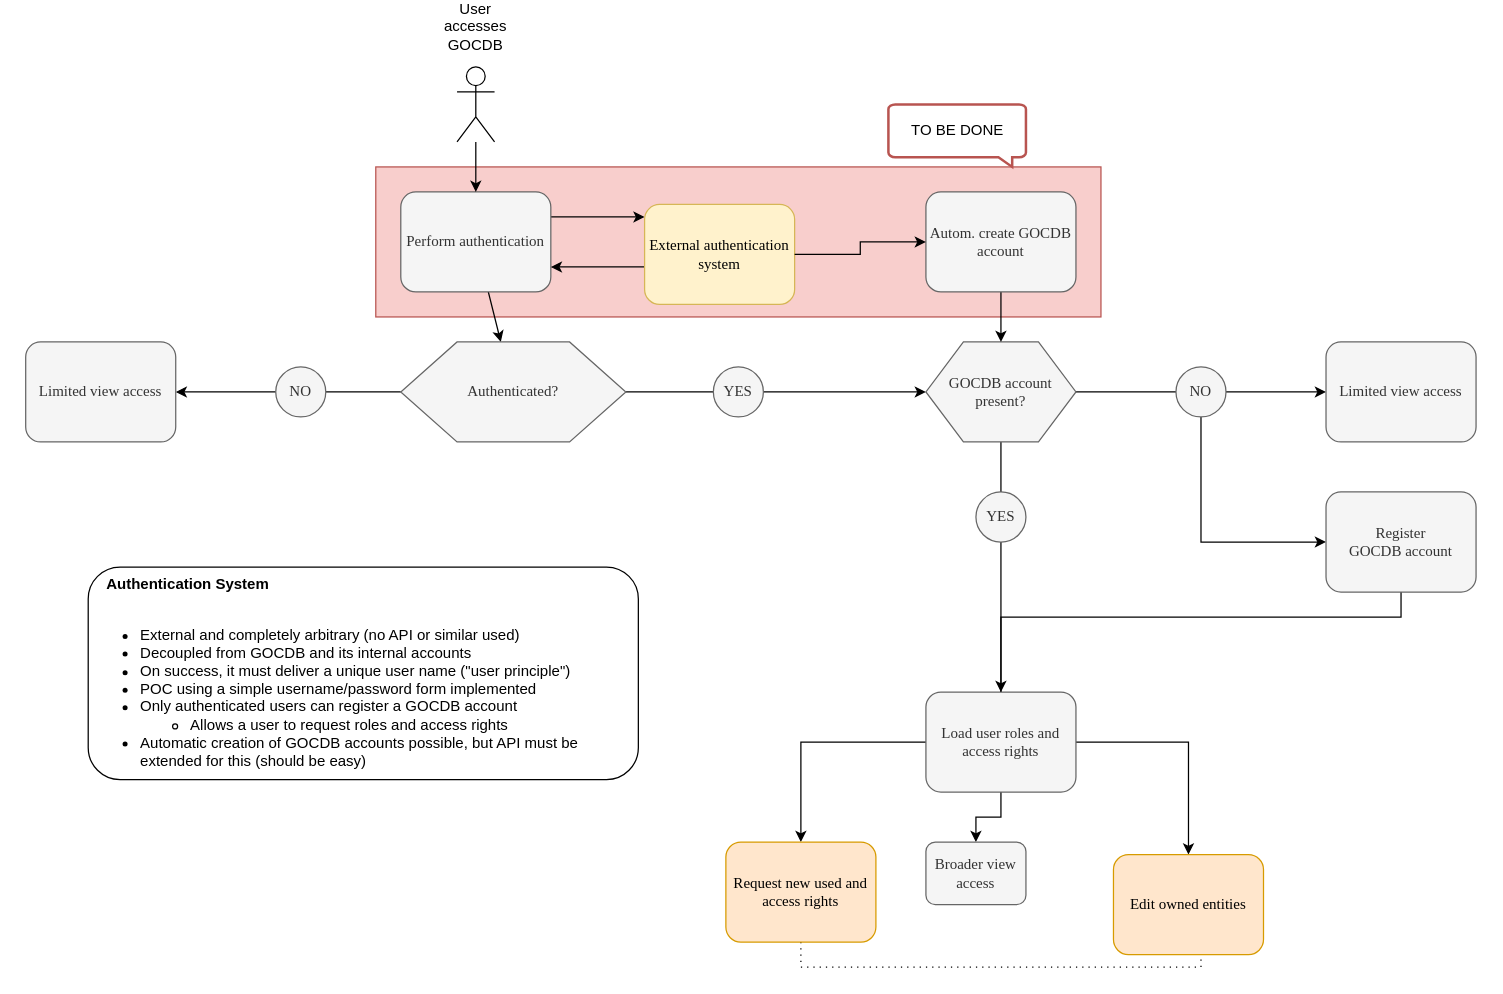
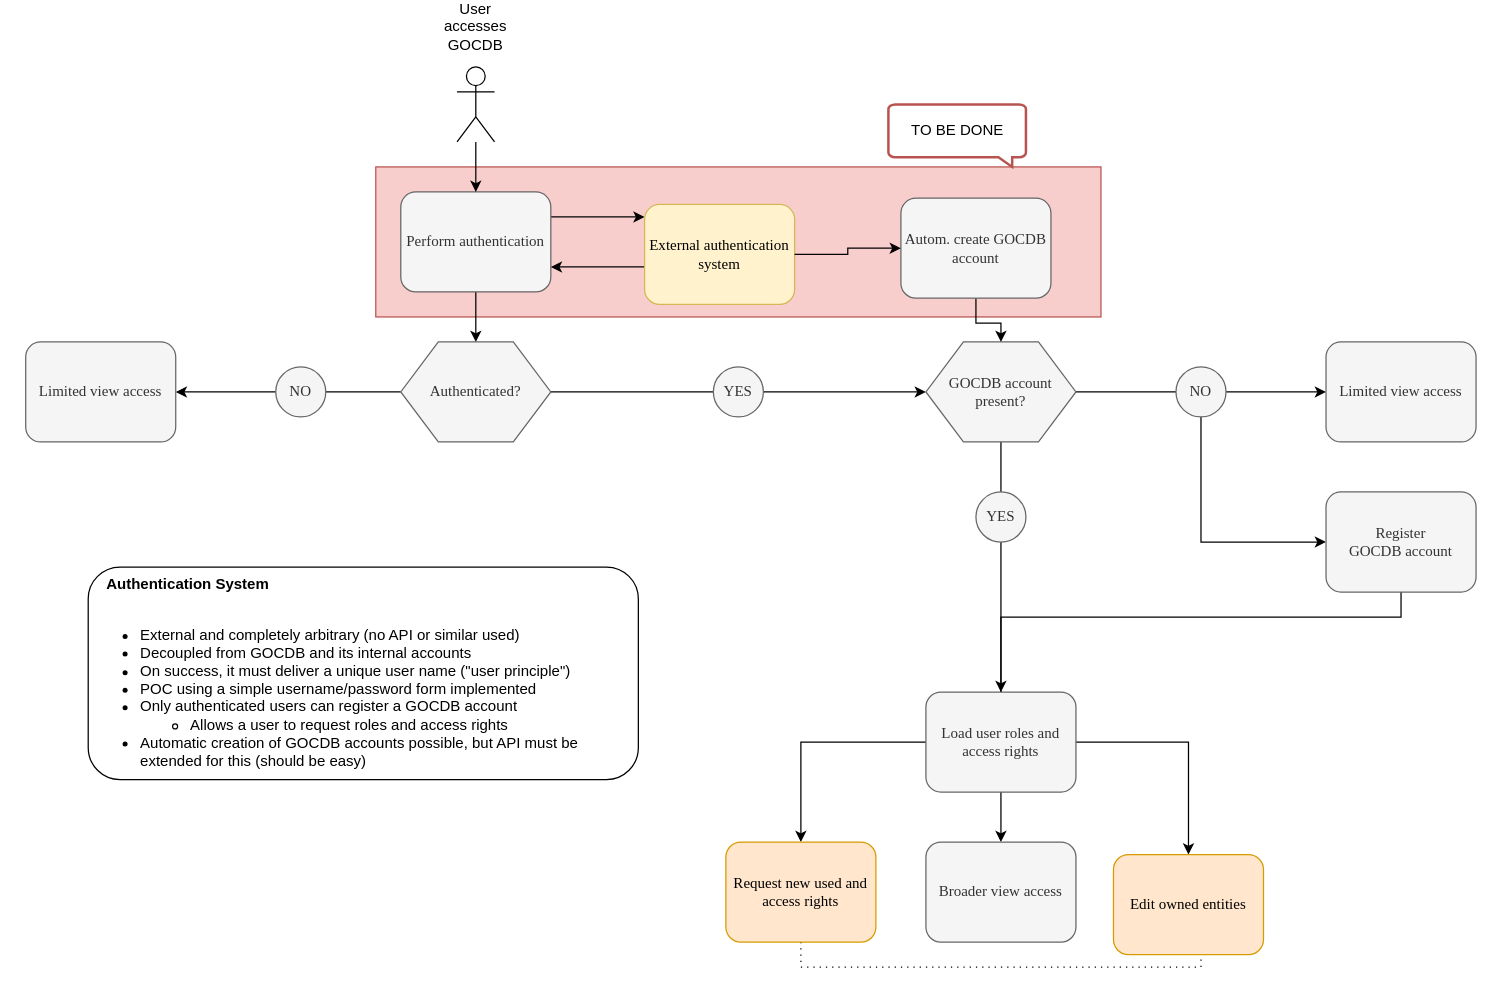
node "Autom. create GOCDB account": moved (1001, 242) -> (976, 248)
node "Authenticated?": size 225x100 -> 150x100
node "Broader view access": size 100x63 -> 150x100
